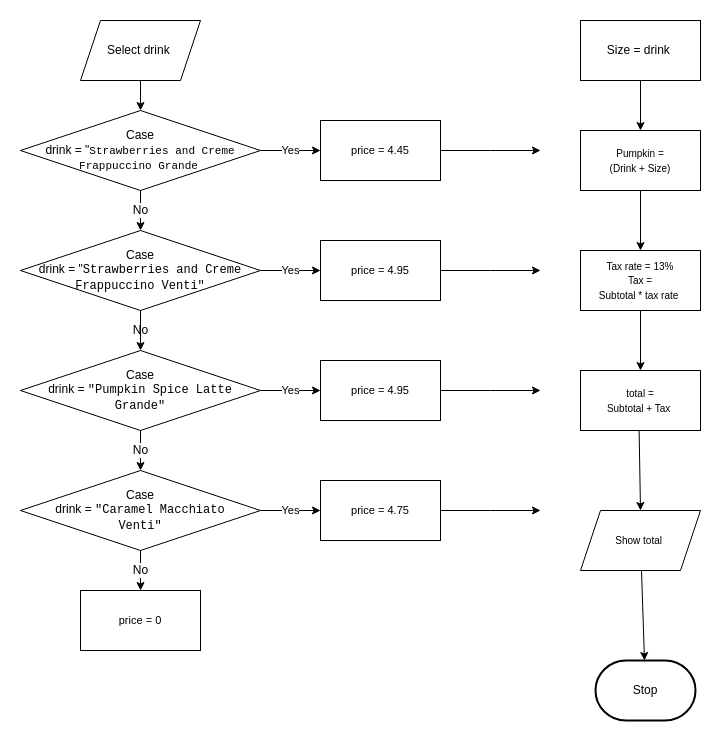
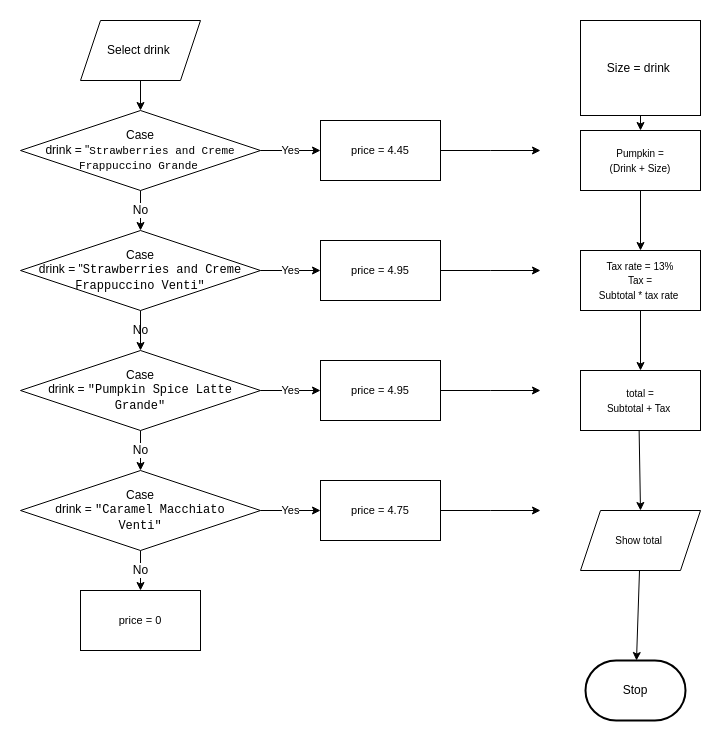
node "Size = drink": size 120x60 -> 120x95
node "Stop": moved (646, 691) -> (636, 691)
